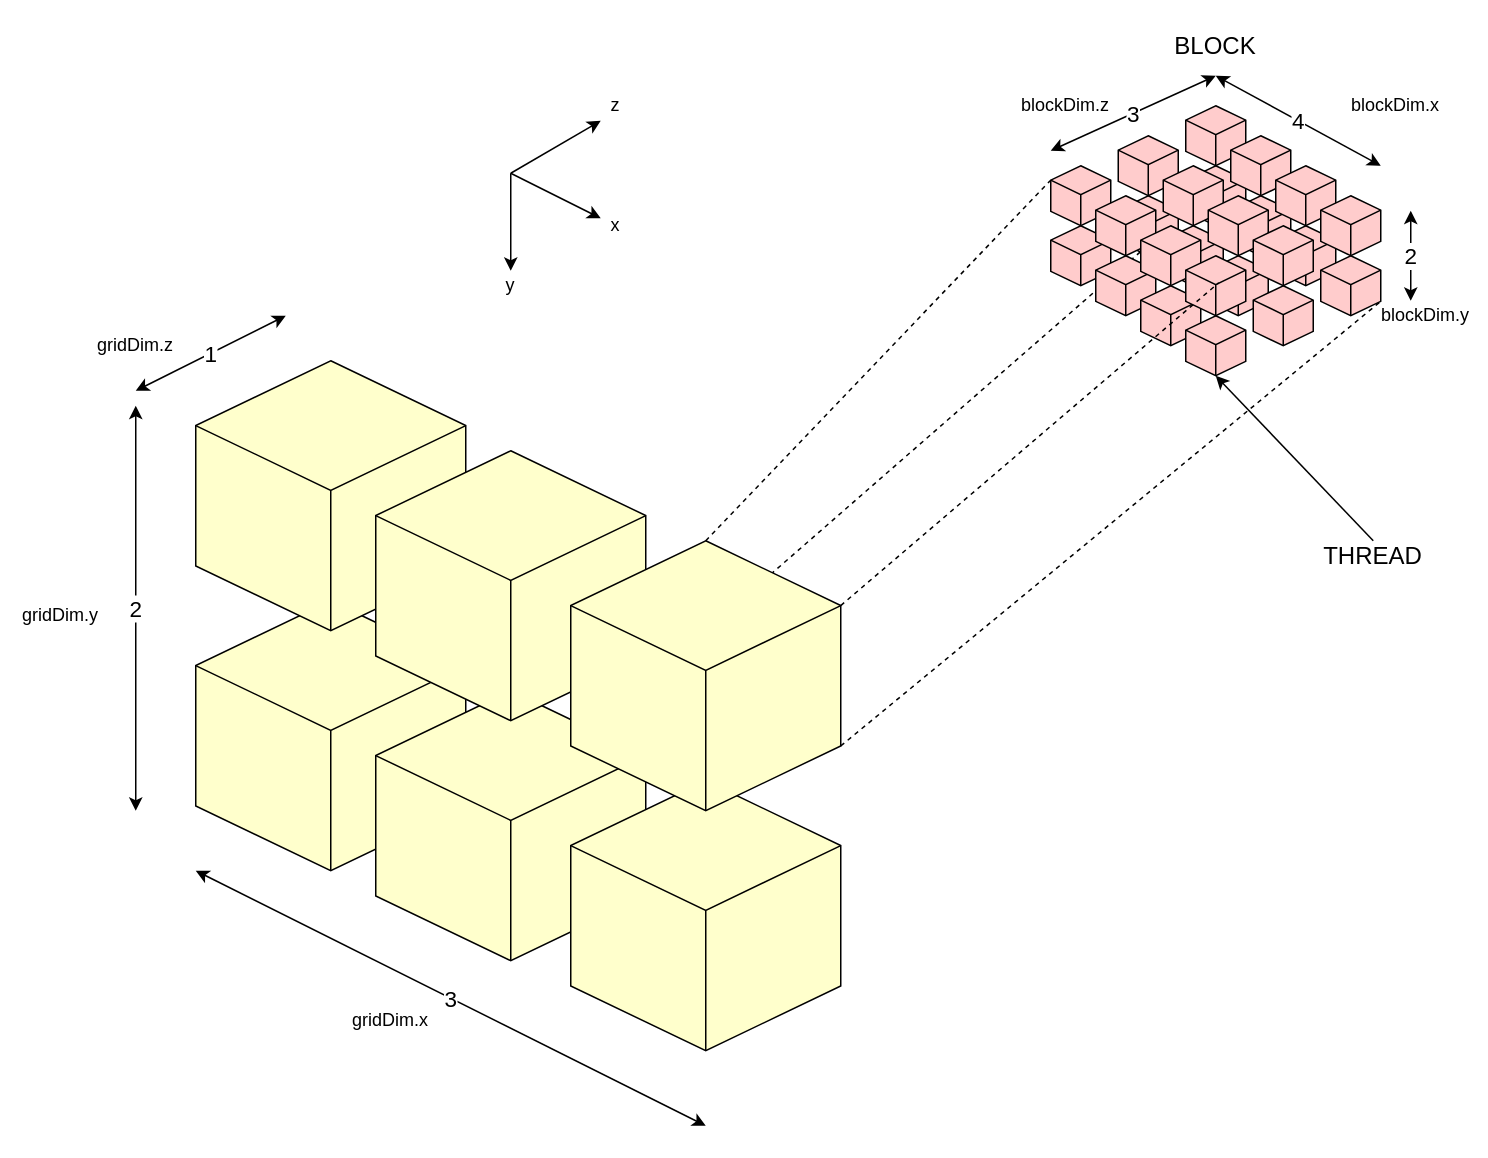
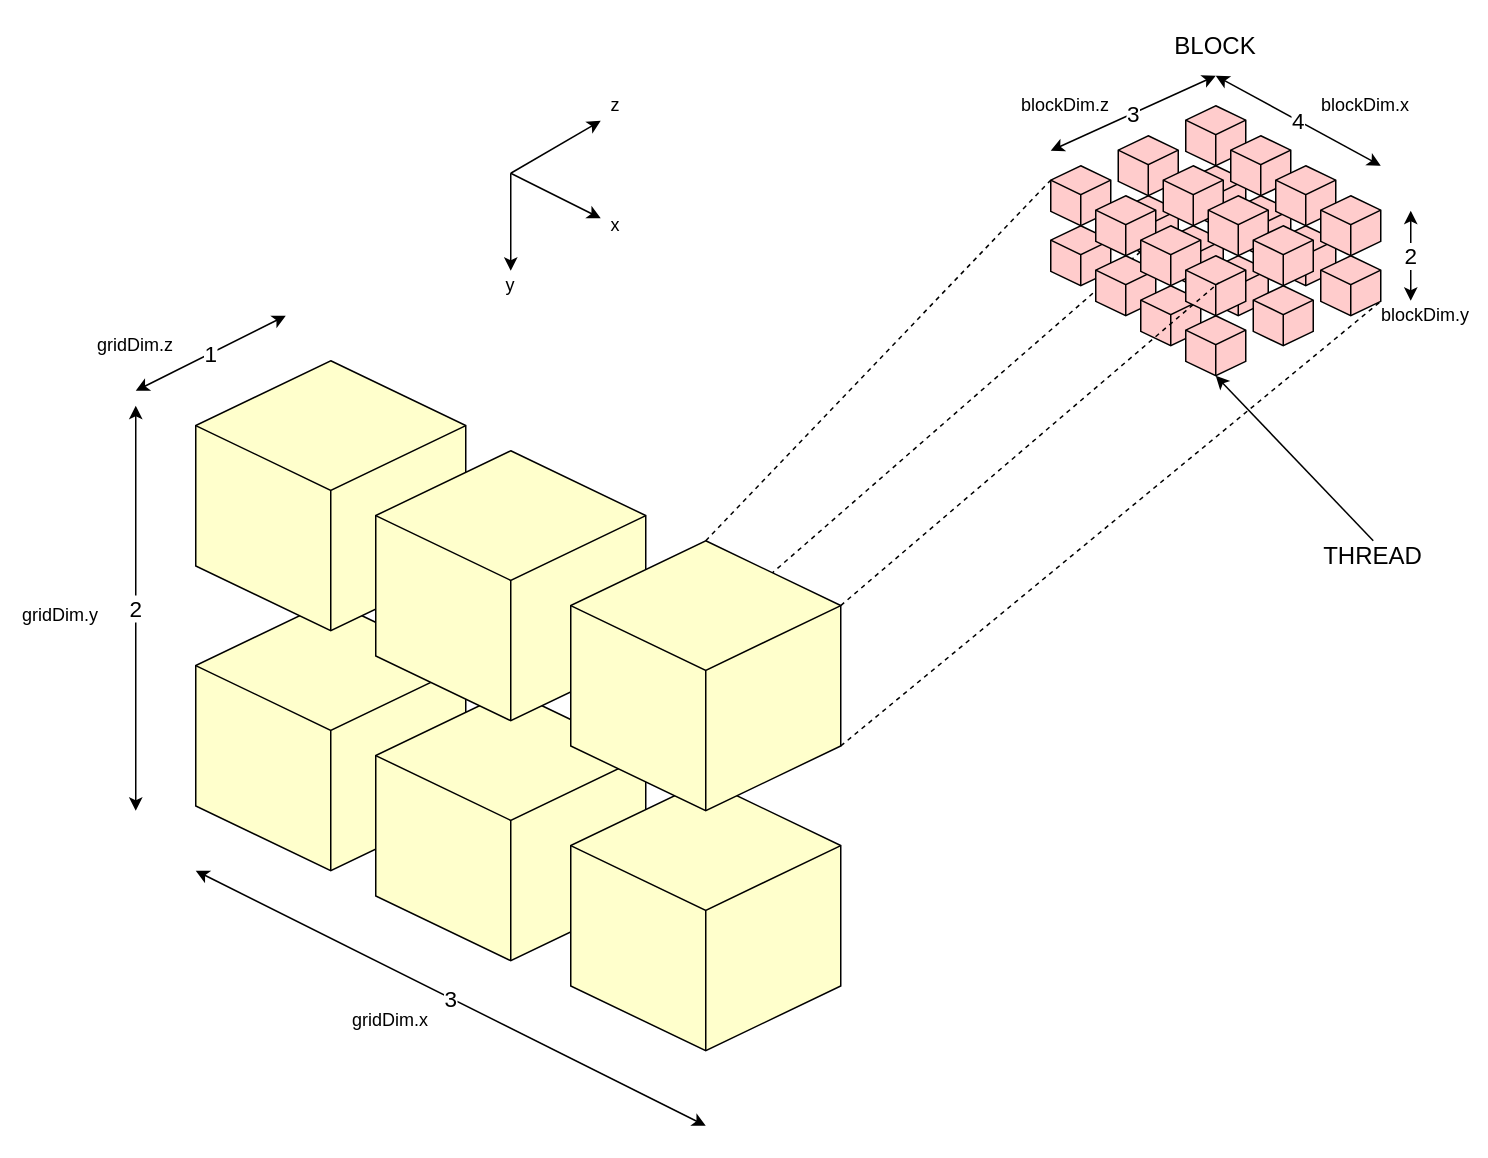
node "blockDim.x": moved (1396, 106) -> (1366, 106)
